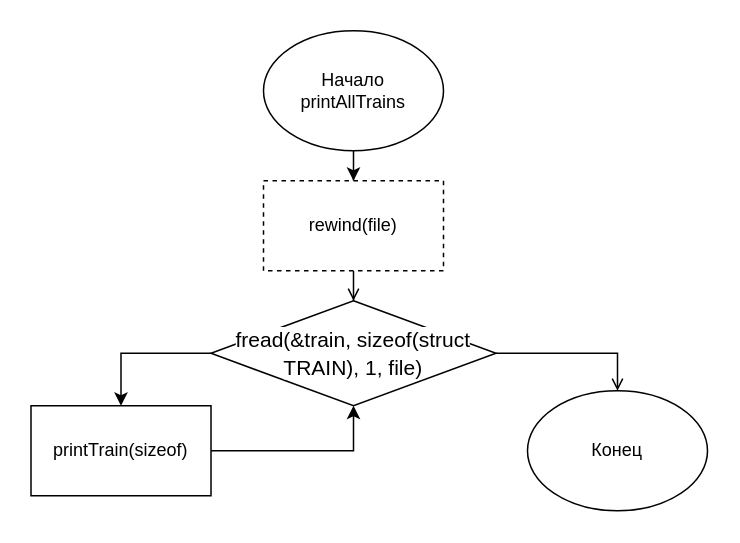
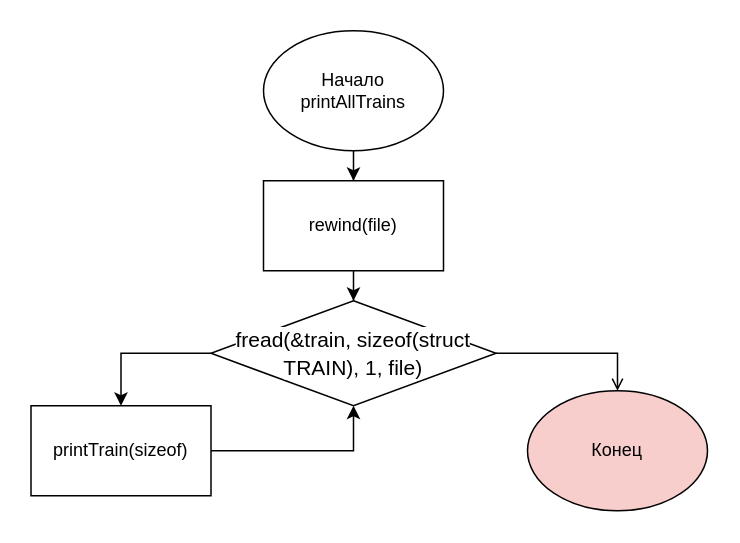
node "rewind(file)": style dashed -> solid
edge "rewind(file)" -> "fread(&train, sizeof(struct TRAIN), 1, file)": arrowhead open -> classic
node "Конец": fillcolor #ffffff -> #f8cecc
